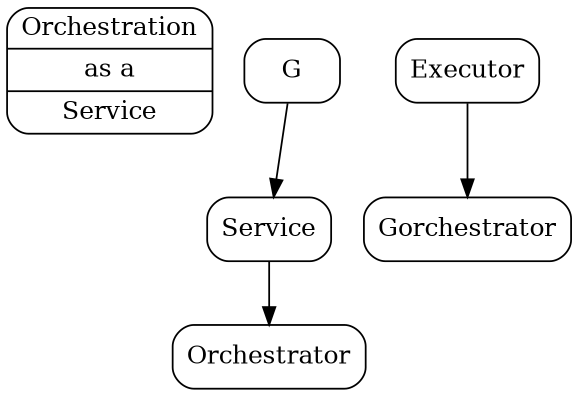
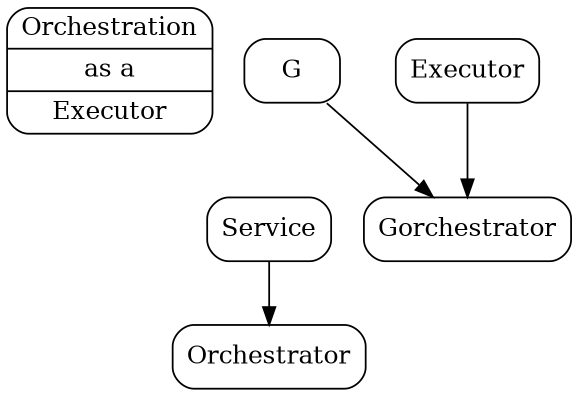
node "Orchestration": text "Service" -> "Executor"
edge "G" -> "Service": now "G" -> "Gorchestrator"
